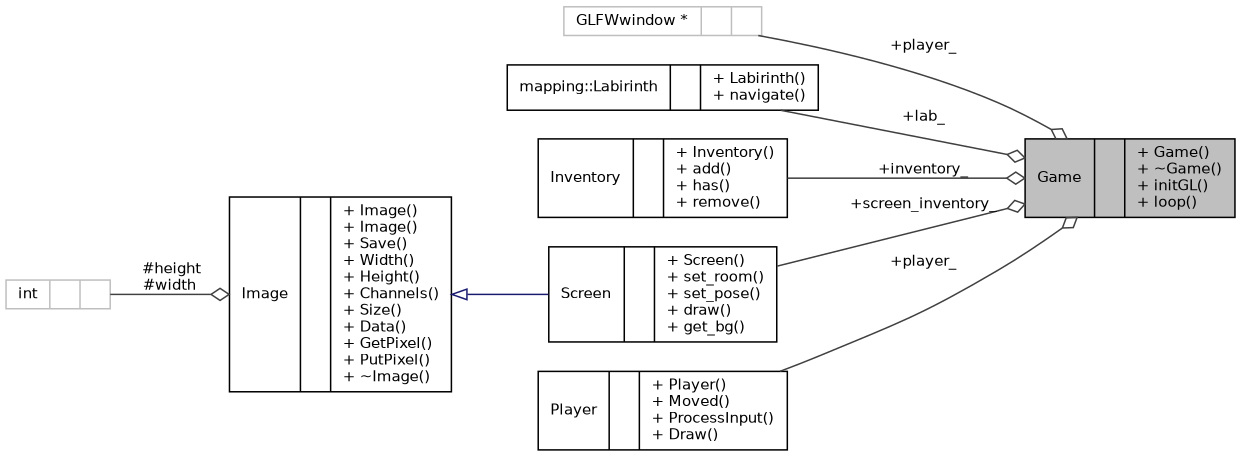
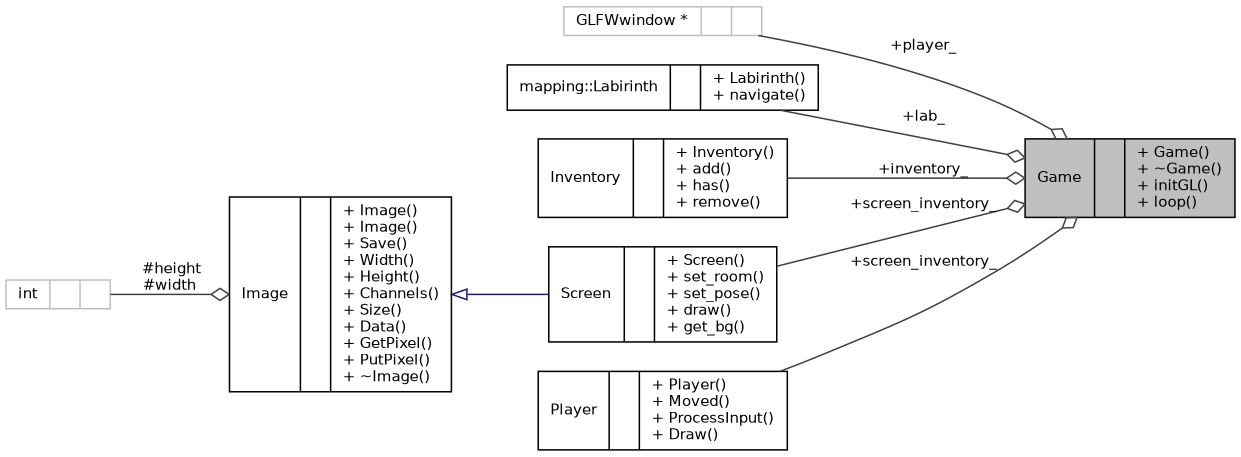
edge "Player" -> "Game": label " +player_" -> " +screen_inventory_"
